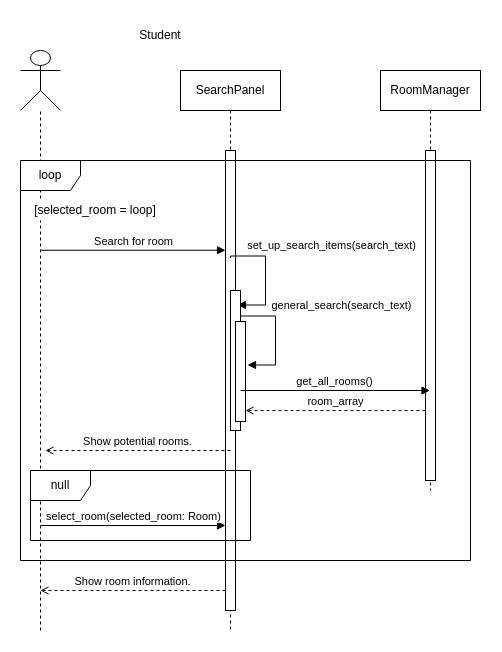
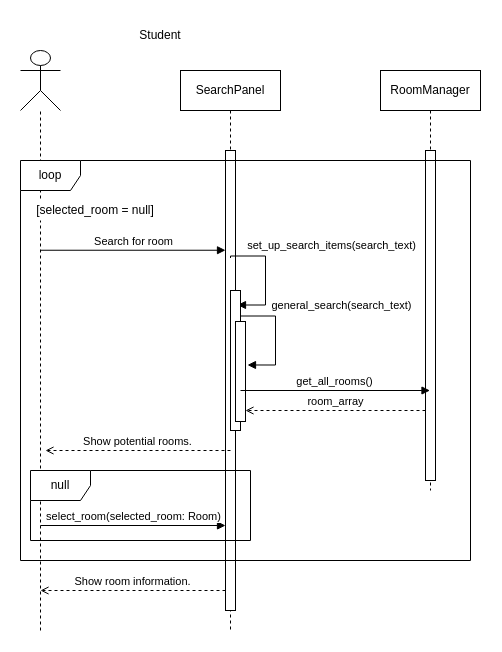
node "[selected_room = loop]": label "[selected_room = loop]" -> "[selected_room = null]"
